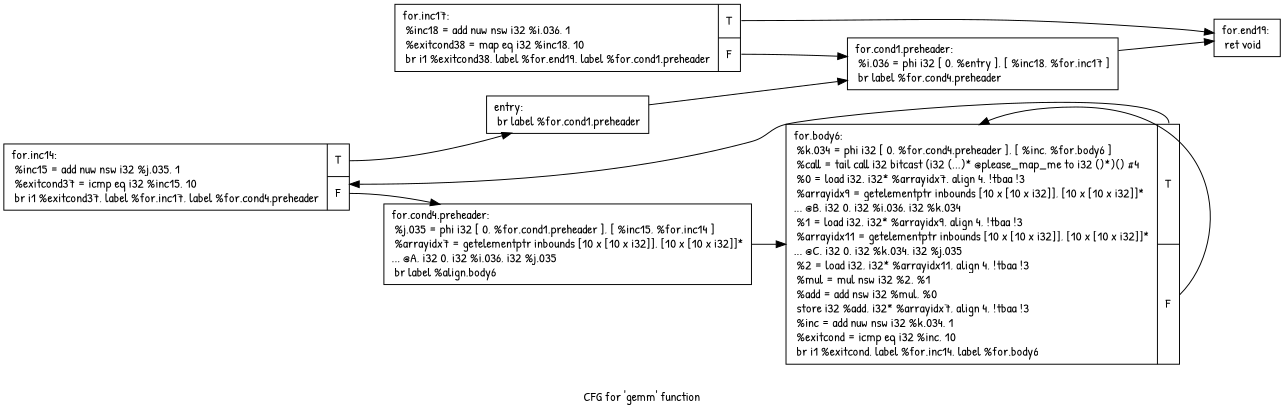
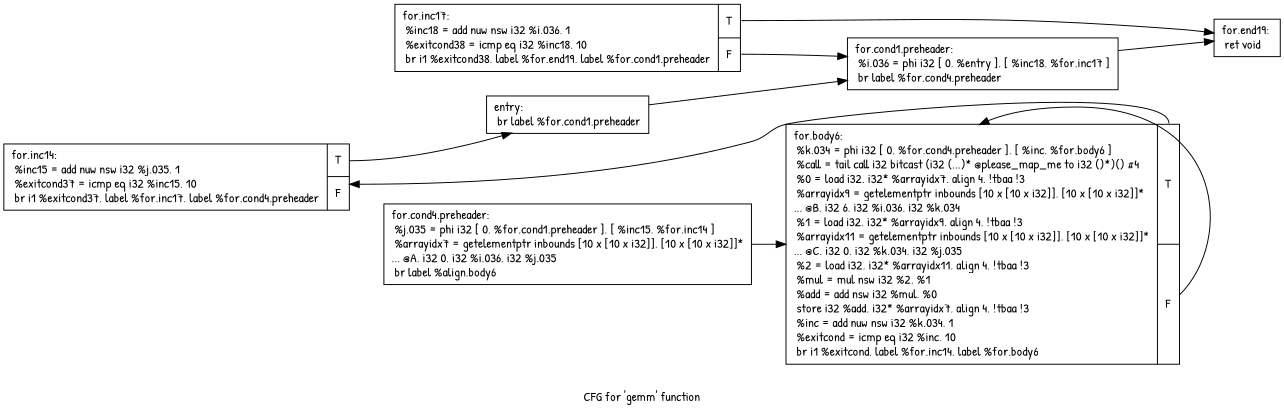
node "for.inc17:": text "%exitcond38 = map eq i32 %inc18, 10" -> "%exitcond38 = icmp eq i32 %inc18, 10"
edge "for.inc14:" -> "for.cond4.preheader:": removed
node "for.body6:": text "... @B, i32 0, i32 %i.036, i32 %k.034" -> "... @B, i32 6, i32 %i.036, i32 %k.034"
